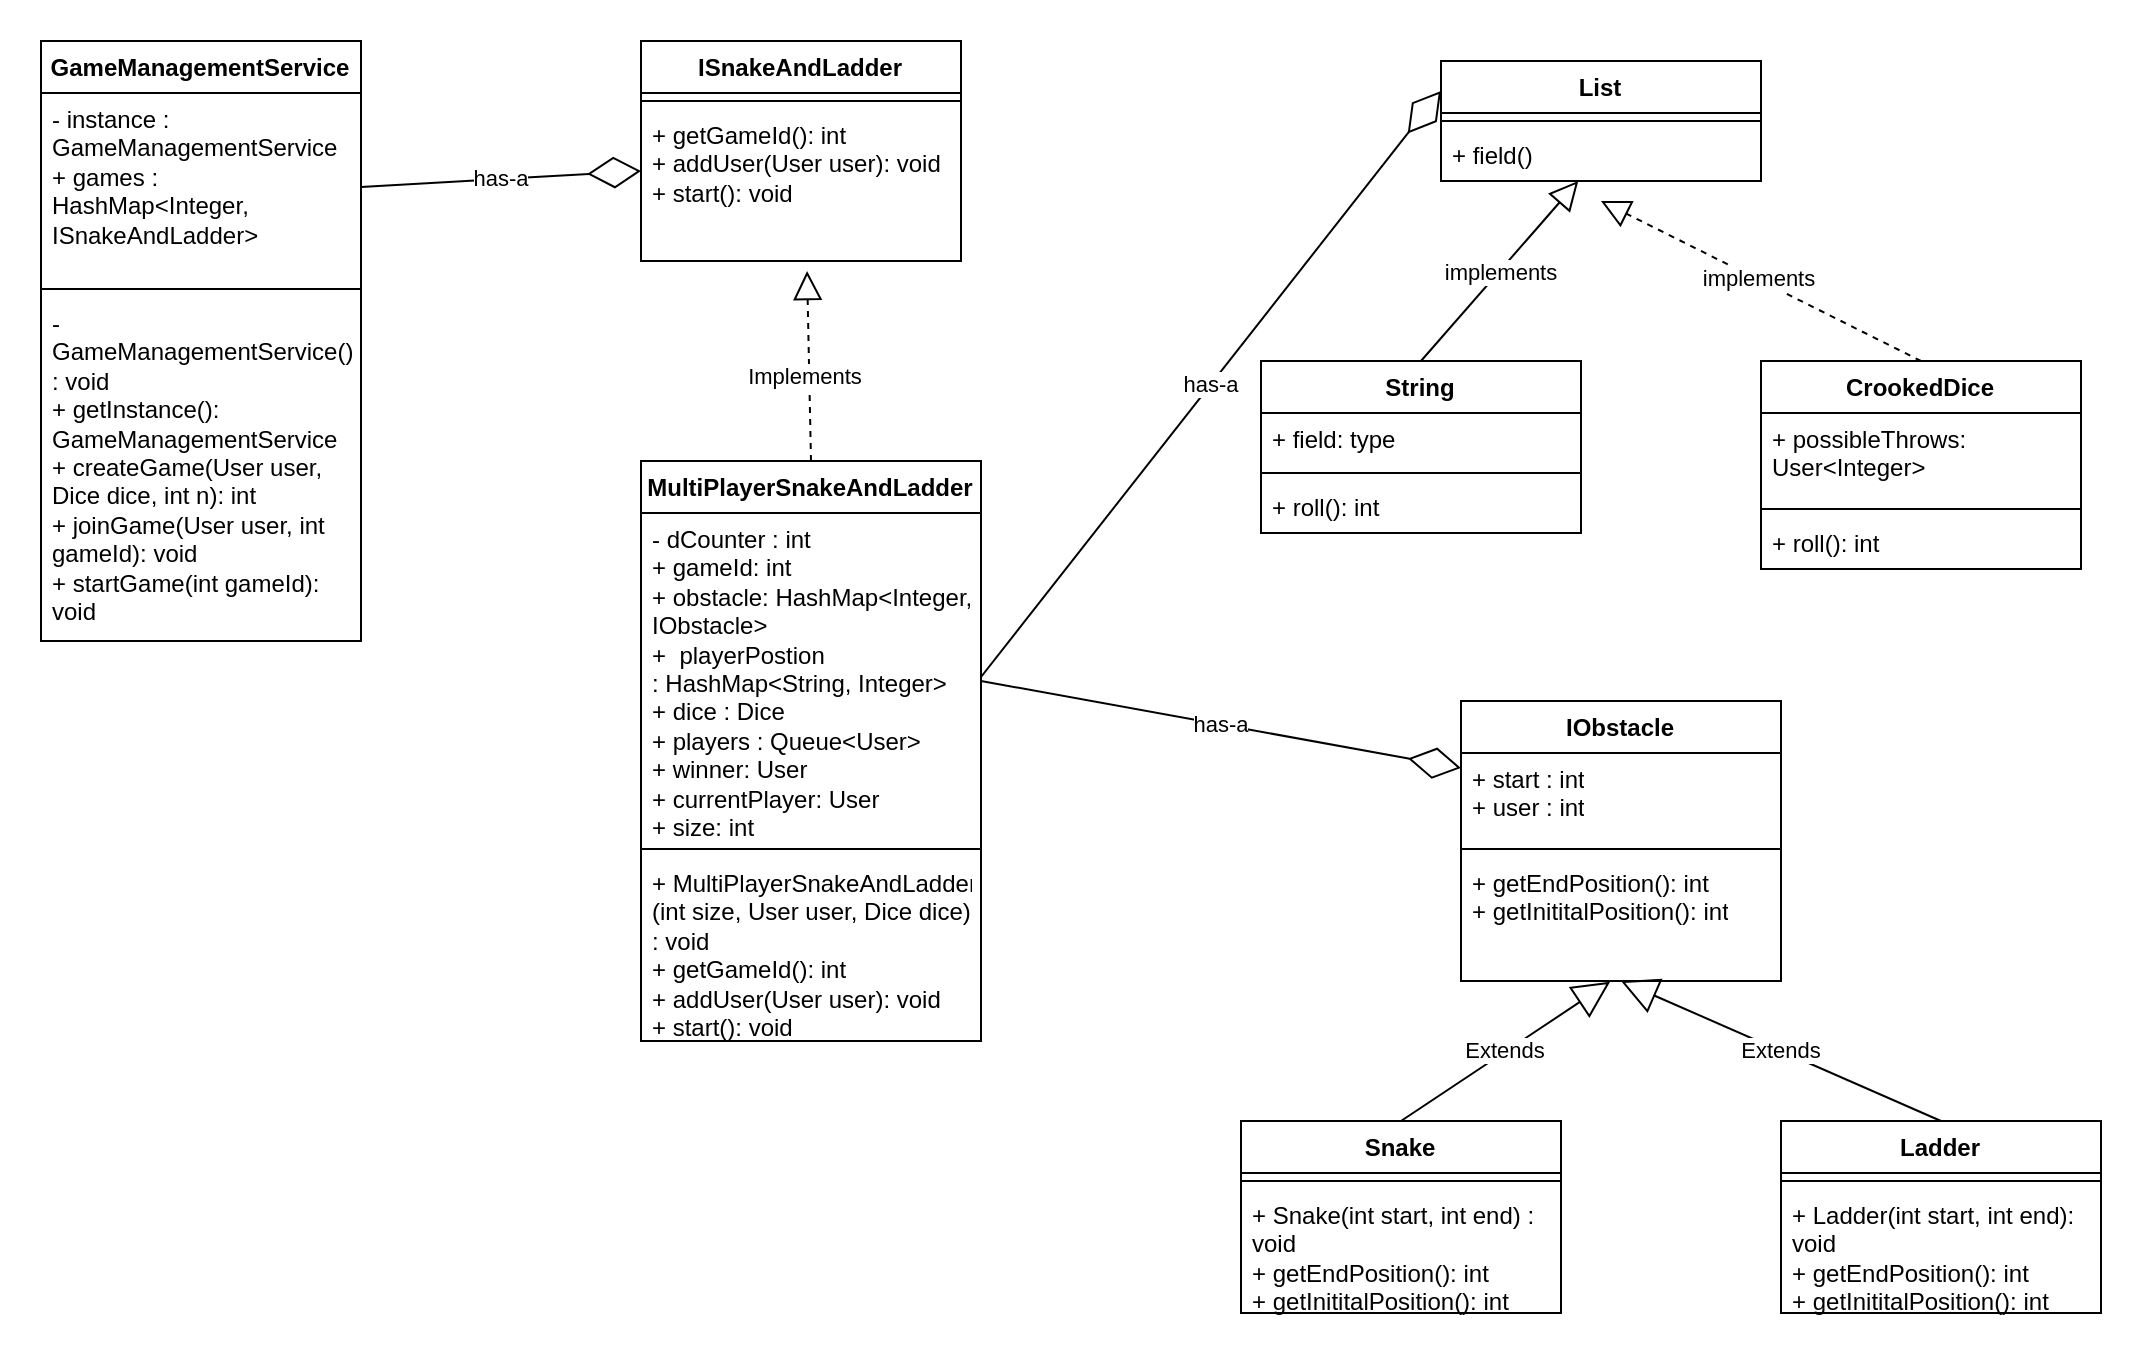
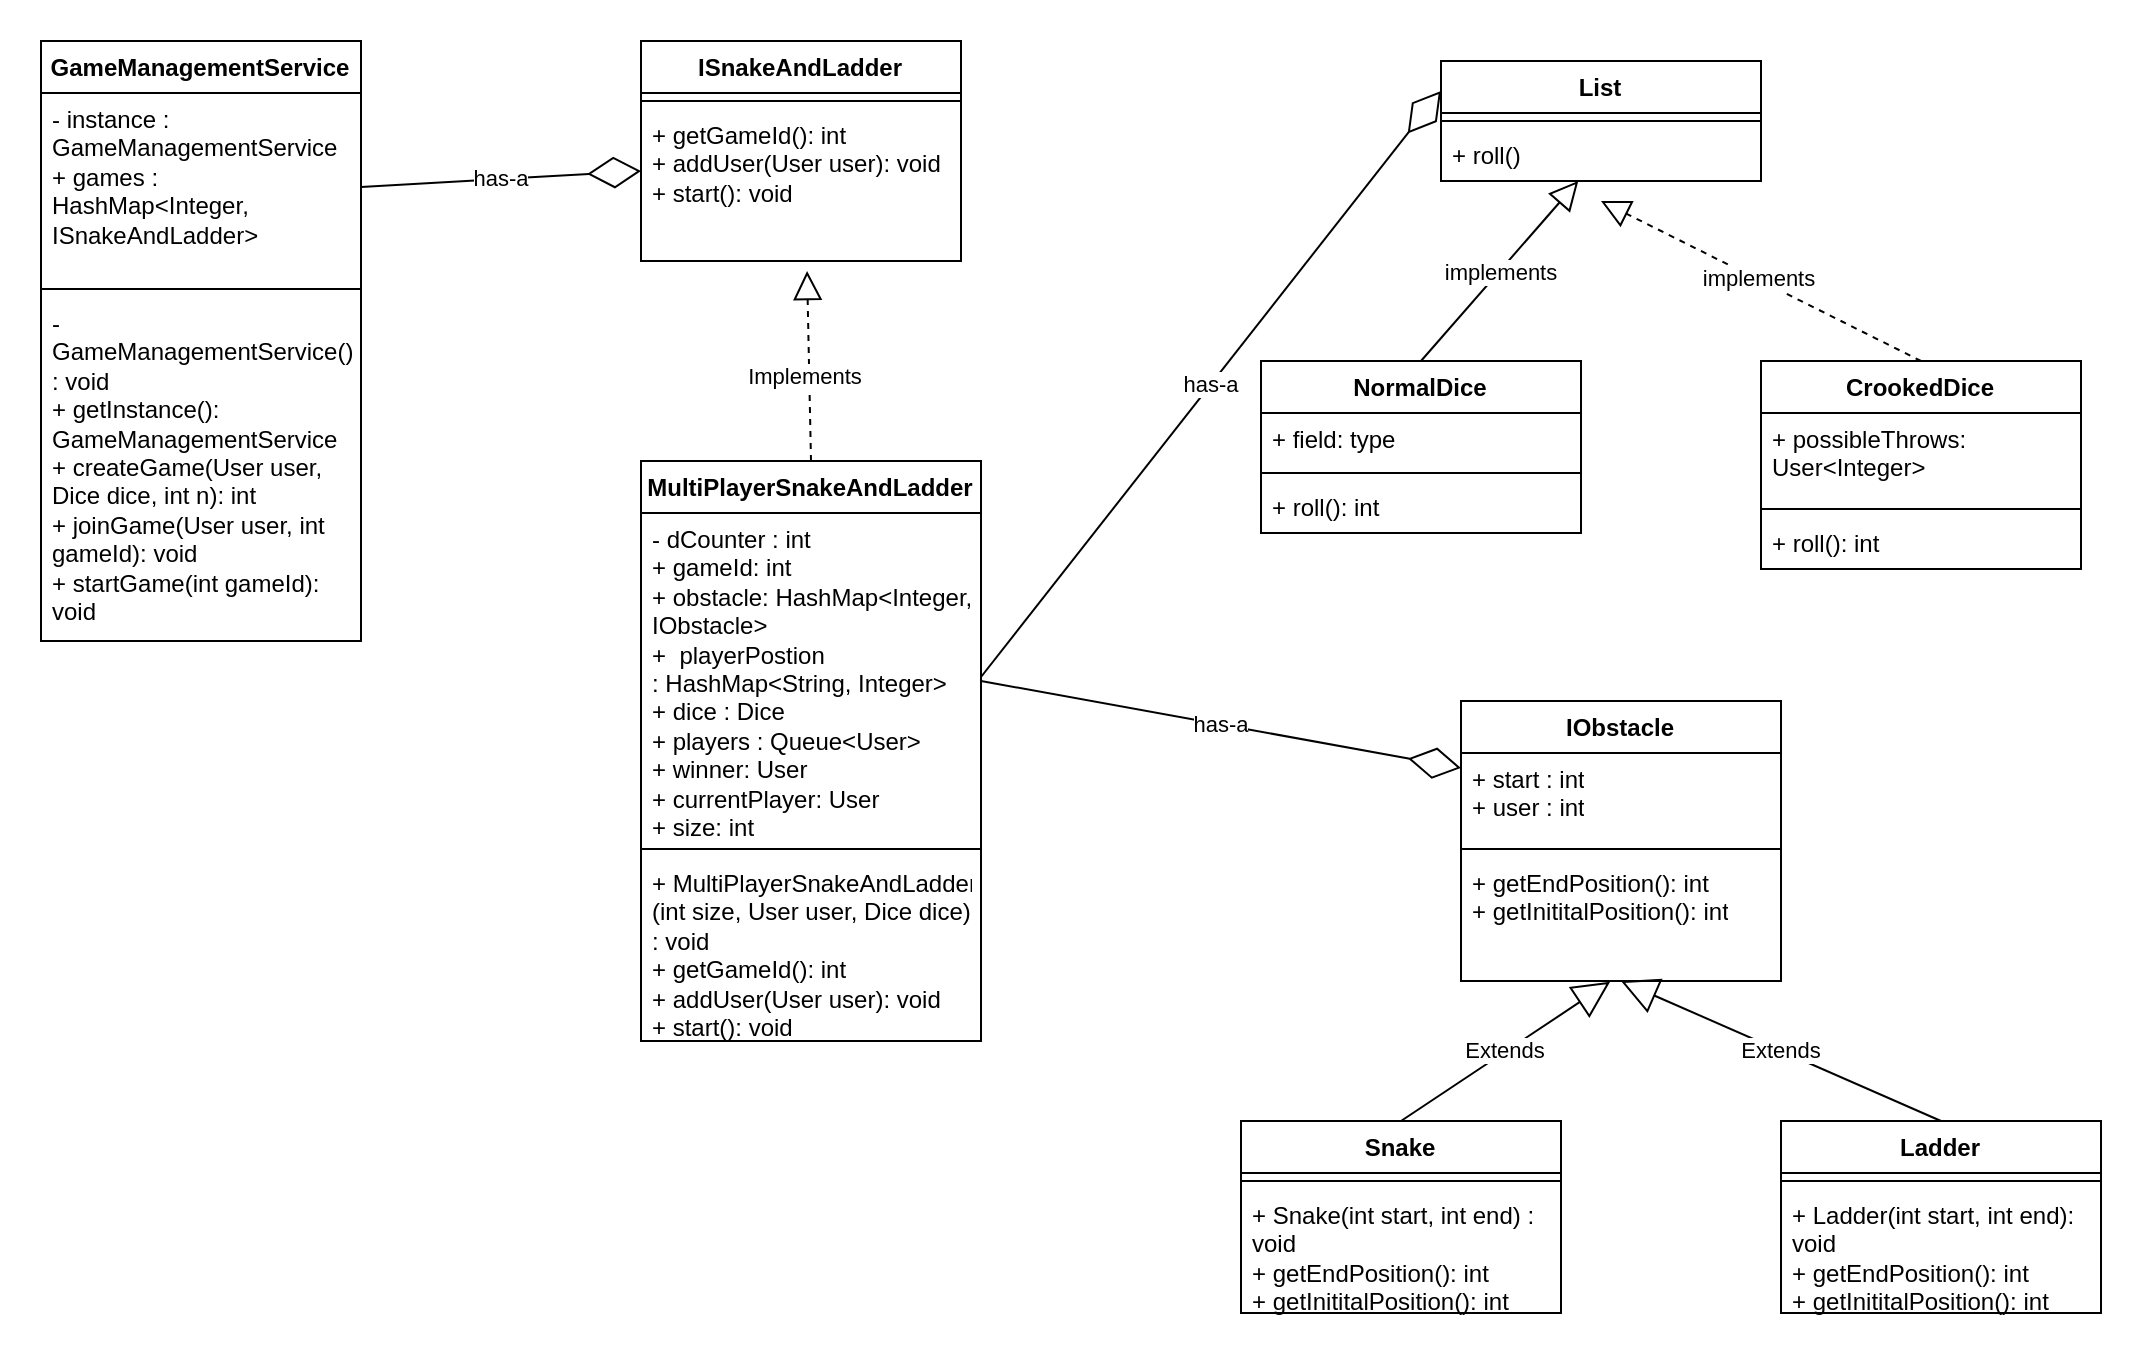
node "+ field()": label "+ field()" -> "+ roll()"
node "String": label "String" -> "NormalDice"
